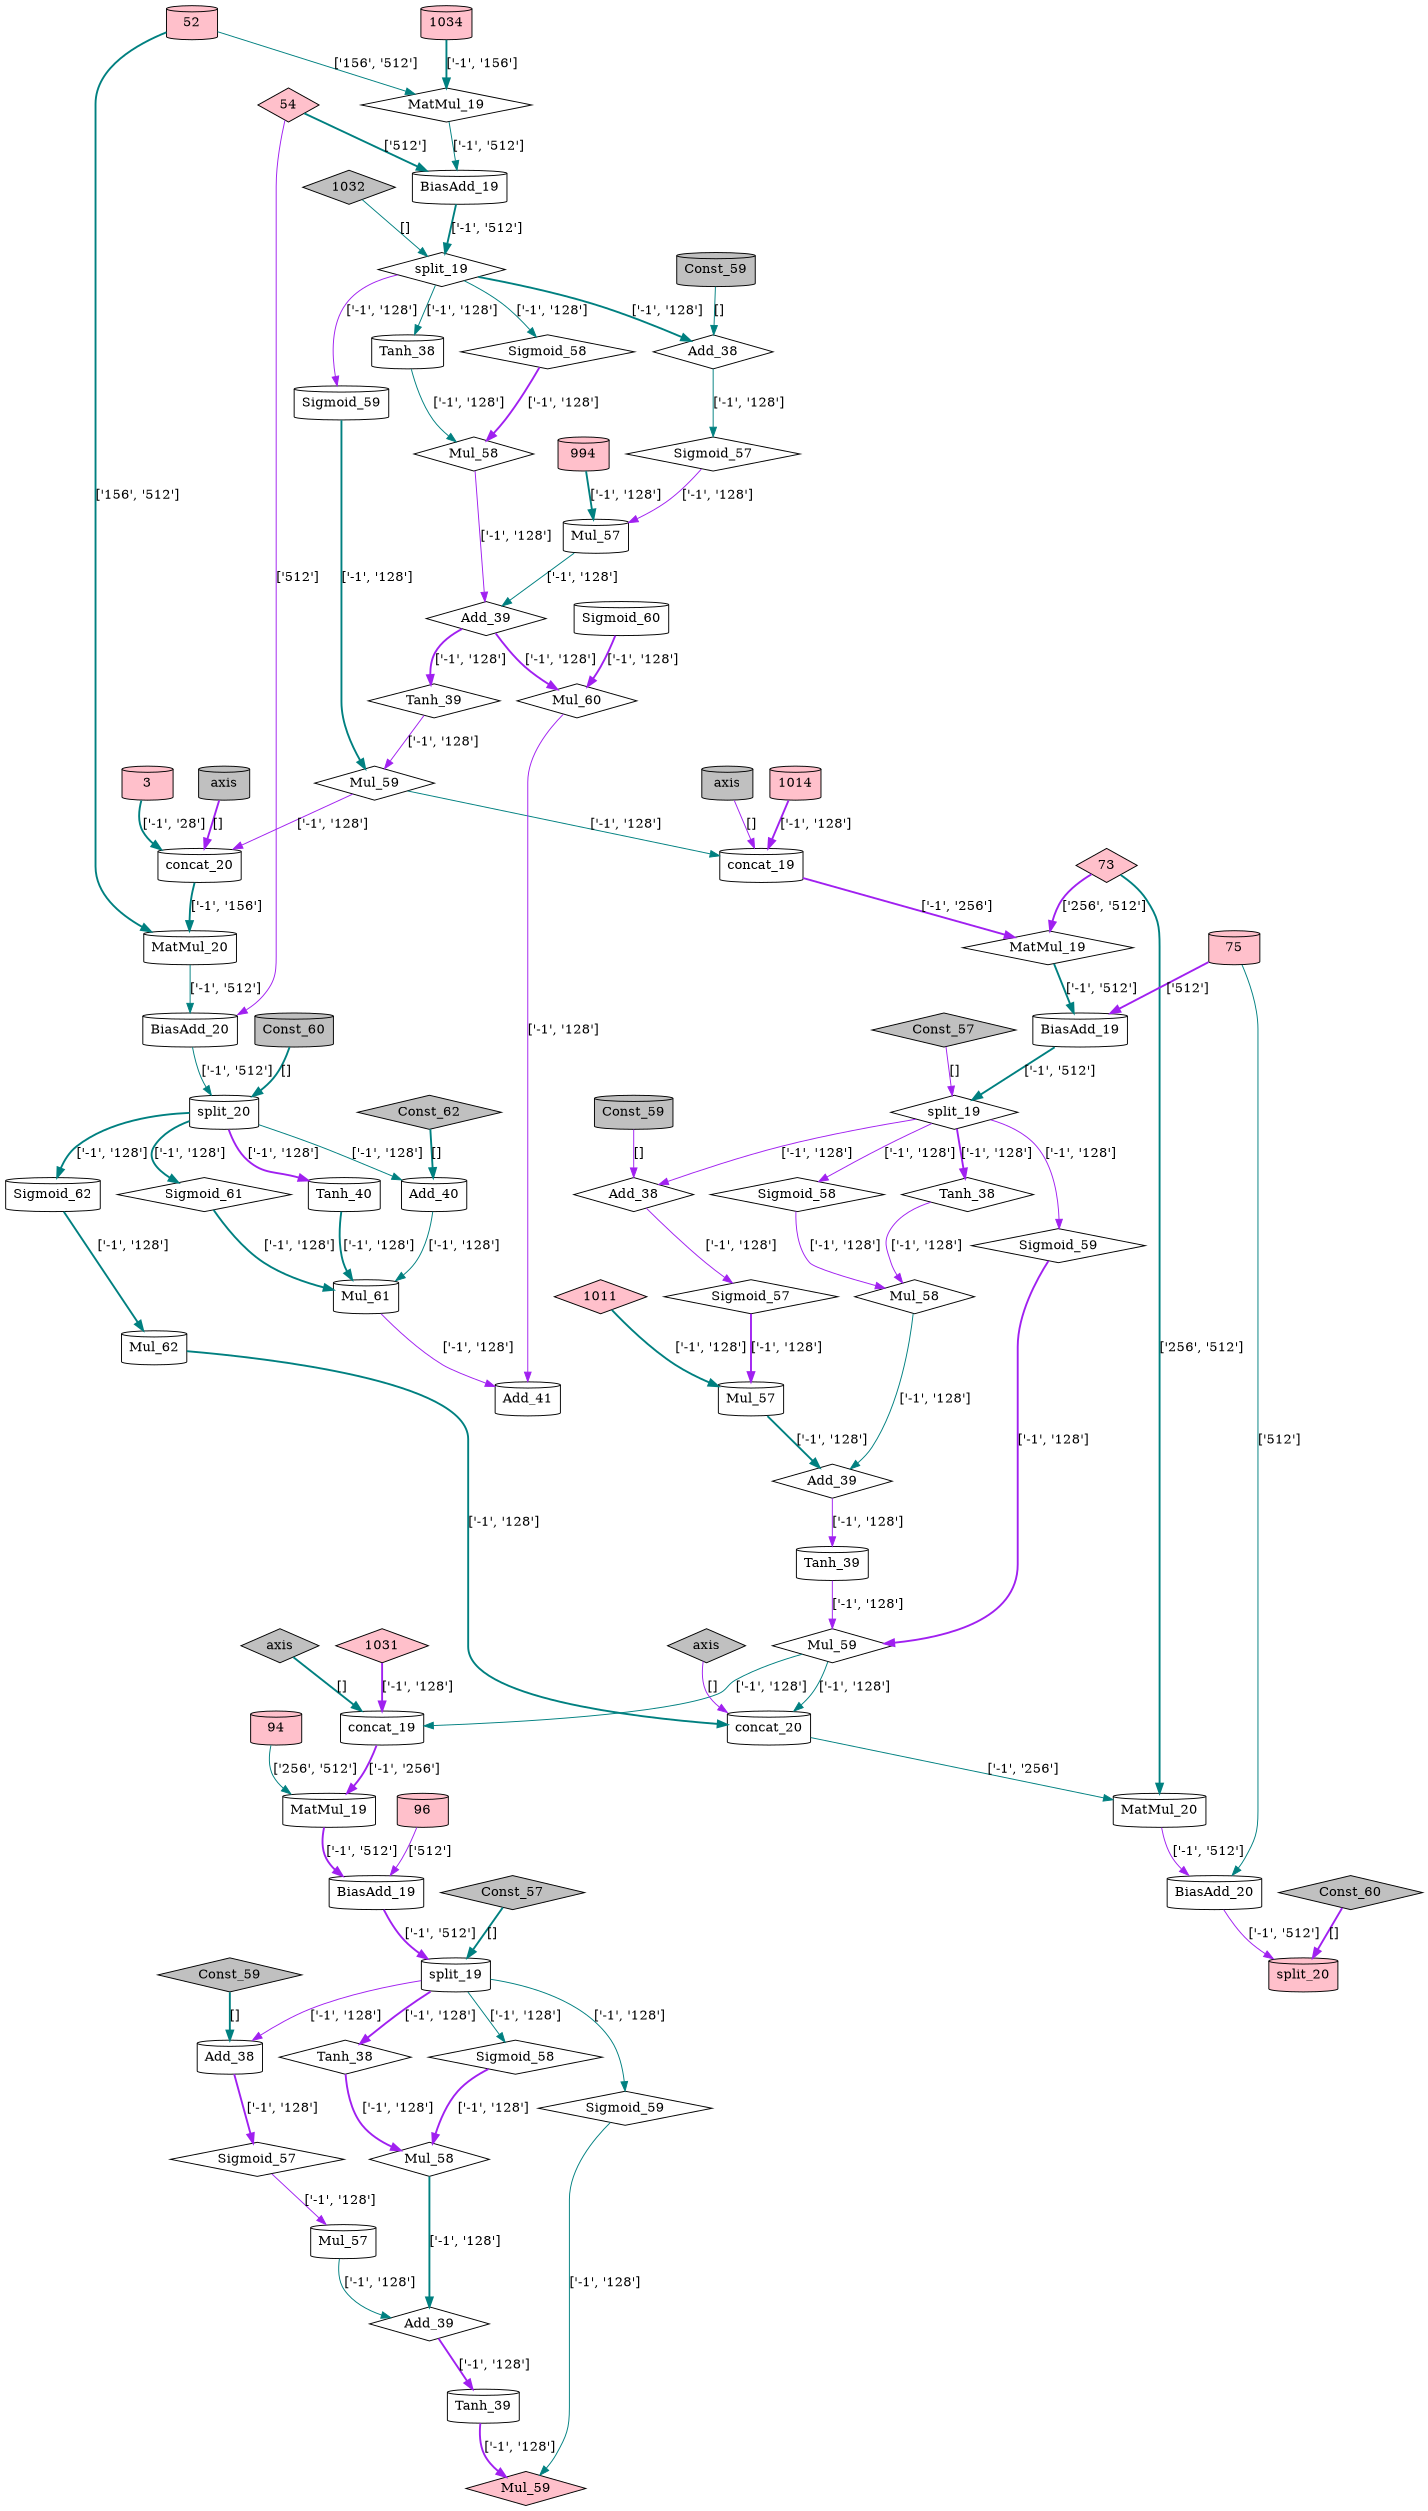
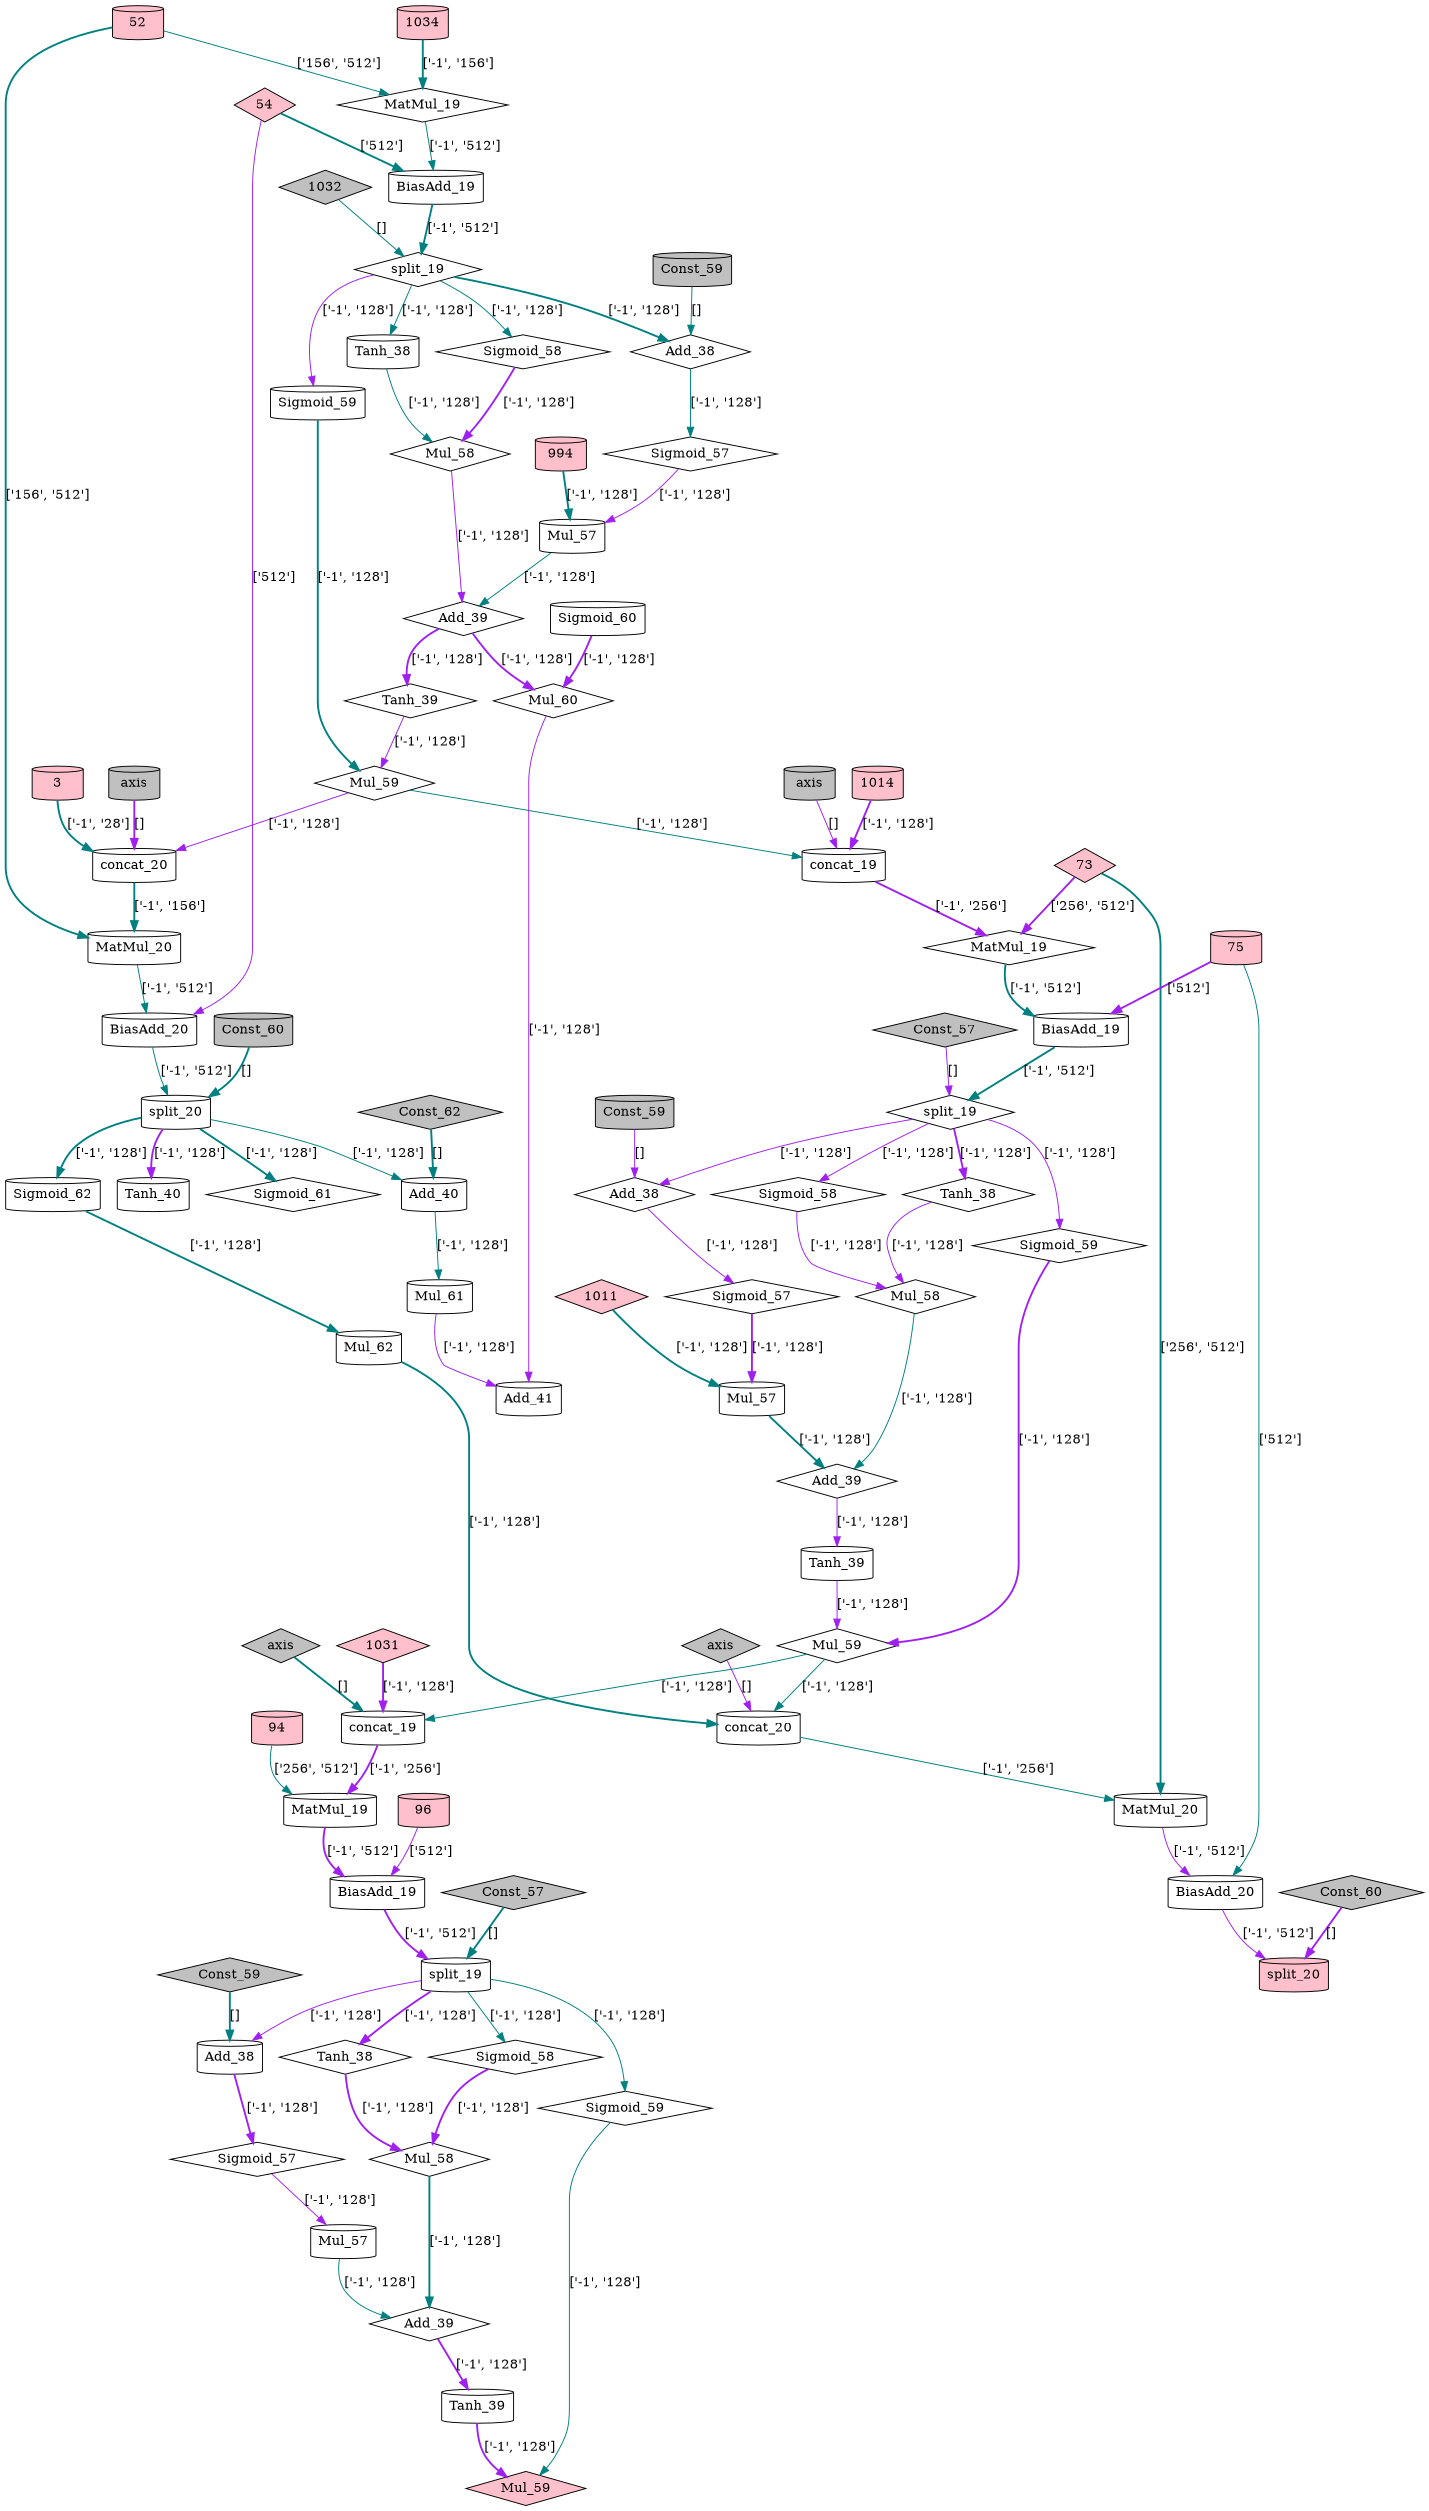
edge "Tanh_40" -> "Mul_61": removed, label "['-1', '128']"
edge "Sigmoid_61" -> "Mul_61": removed, label "['-1', '128']"
